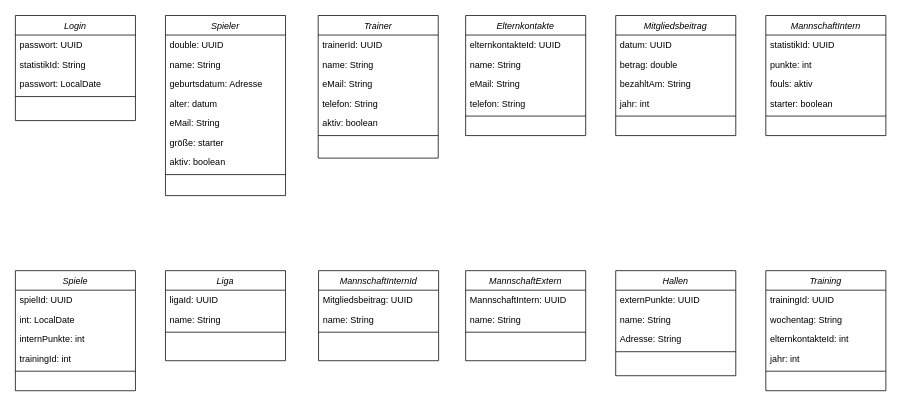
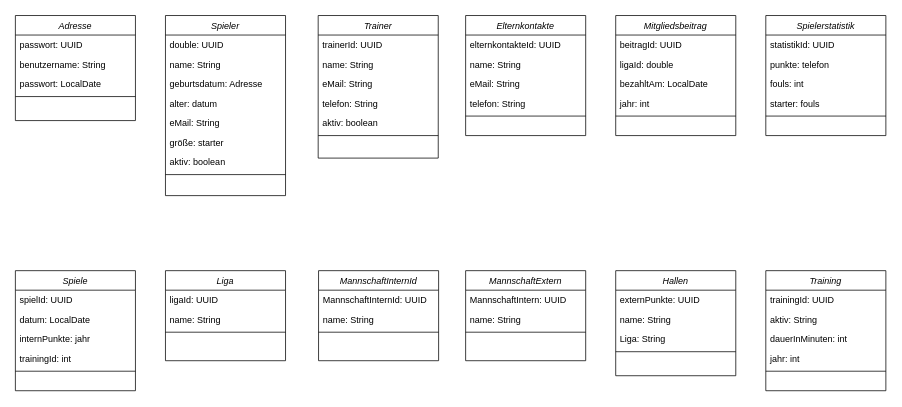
node "Login": label "Login" -> "Adresse"
node "MannschaftIntern": label "MannschaftIntern" -> "Spielerstatistik"
node "datum: UUID": label "datum: UUID" -> "beitragId: UUID"
node "statistikId: String": label "statistikId: String" -> "benutzername: String"
node "betrag: double": label "betrag: double" -> "ligaId: double"
node "punkte: int": label "punkte: int" -> "punkte: telefon"
node "bezahltAm: String": label "bezahltAm: String" -> "bezahltAm: LocalDate"
node "fouls: aktiv": label "fouls: aktiv" -> "fouls: int"
node "starter: boolean": label "starter: boolean" -> "starter: fouls"
node "Mitgliedsbeitrag: UUID": label "Mitgliedsbeitrag: UUID" -> "MannschaftInternId: UUID"
node "int: LocalDate": label "int: LocalDate" -> "datum: LocalDate"
node "wochentag: String": label "wochentag: String" -> "aktiv: String"
node "internPunkte: int": label "internPunkte: int" -> "internPunkte: jahr"
node "Adresse: String": label "Adresse: String" -> "Liga: String"
node "elternkontakteId: int": label "elternkontakteId: int" -> "dauerInMinuten: int"
